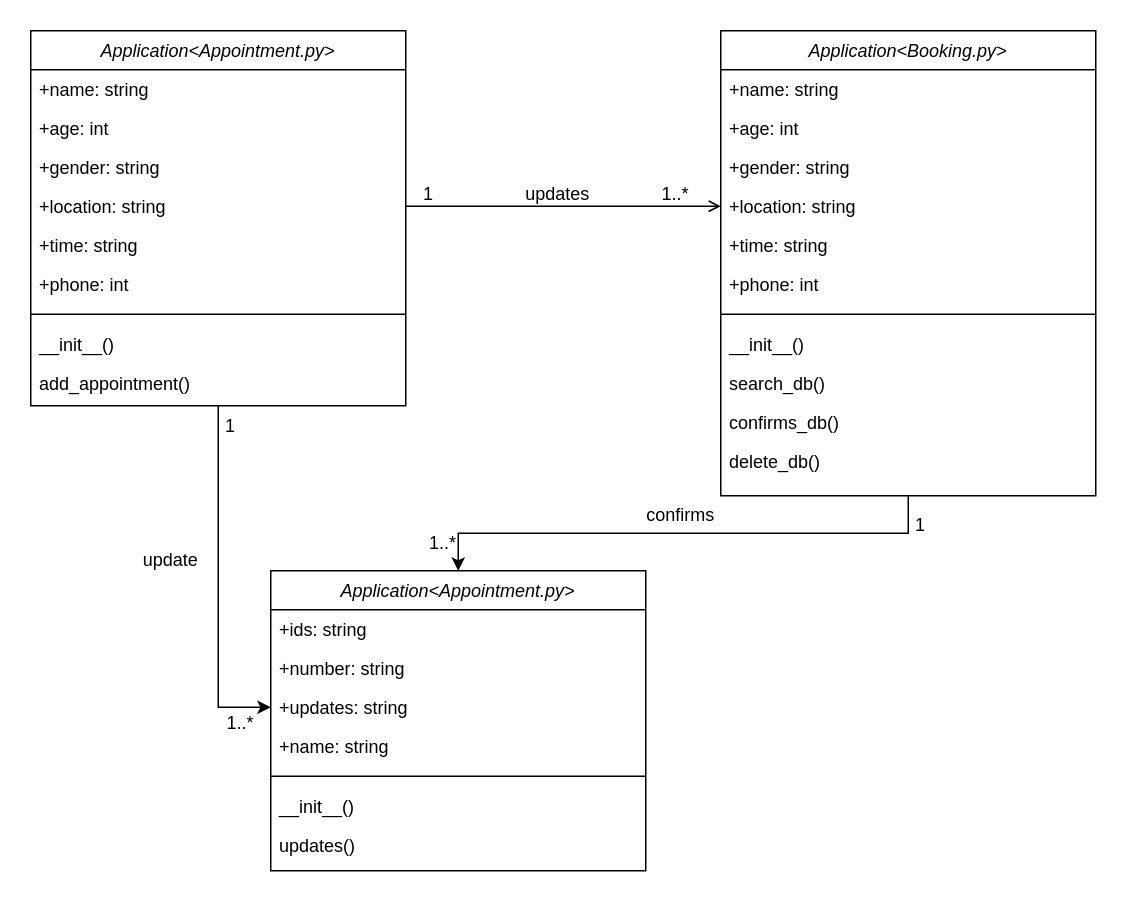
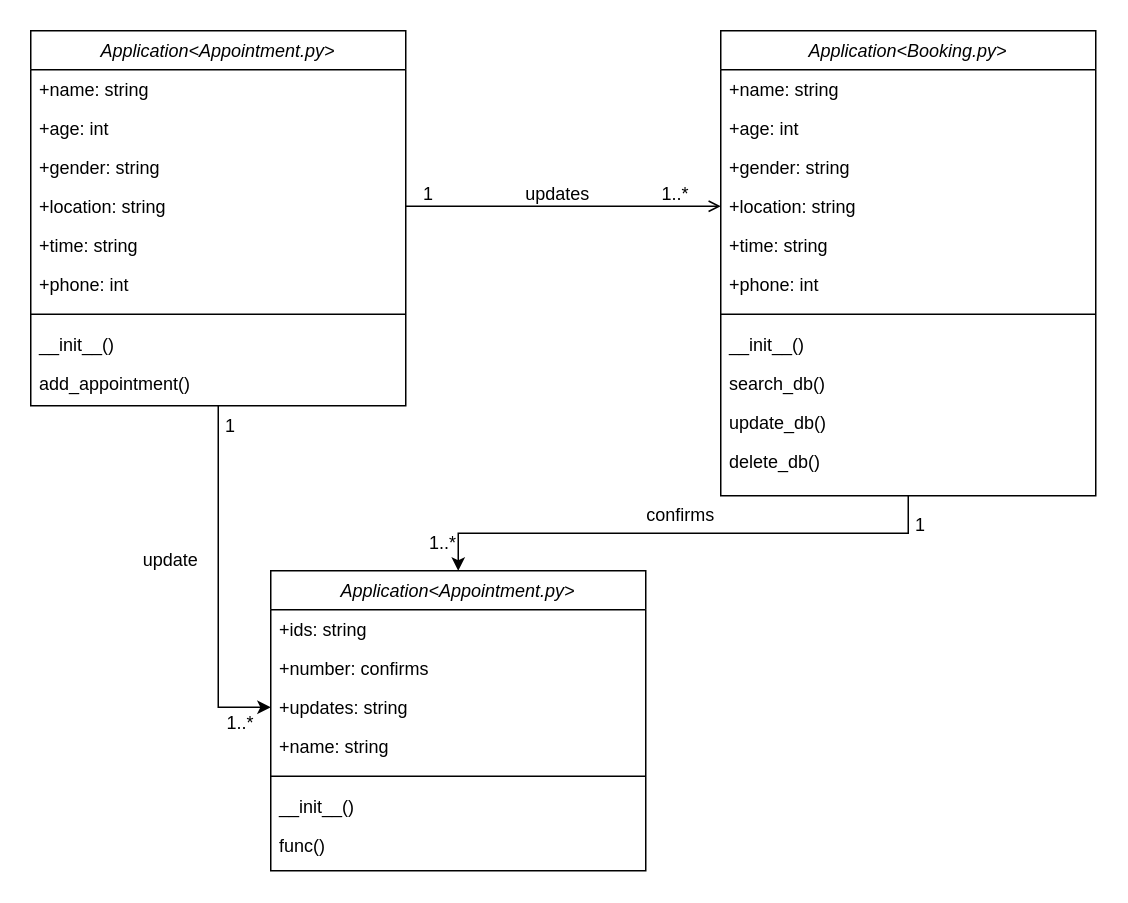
node "confirms_db()": label "confirms_db()" -> "update_db()"
node "+number: string": label "+number: string" -> "+number: confirms"
node "updates()": label "updates()" -> "func()"
